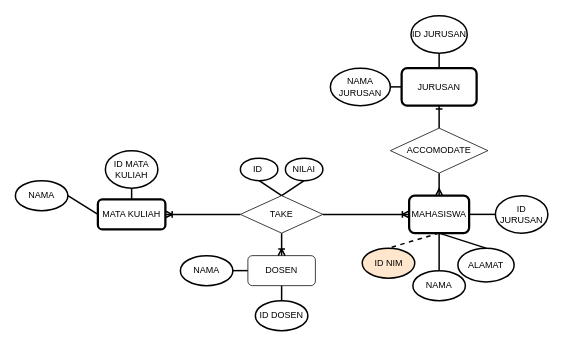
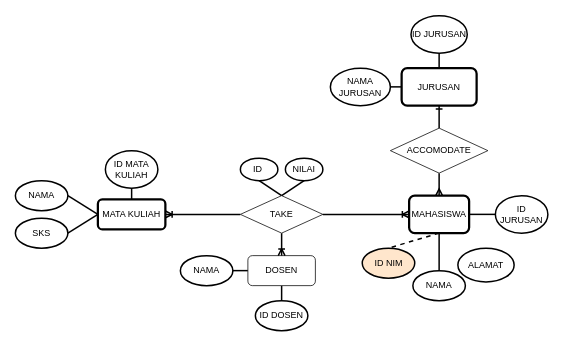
edge "MATA KULIAH" -- "SKS": added
node "SKS": added
edge "MAHASISWA" -- "ALAMAT": removed
